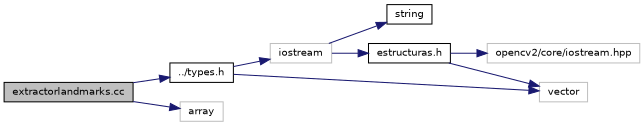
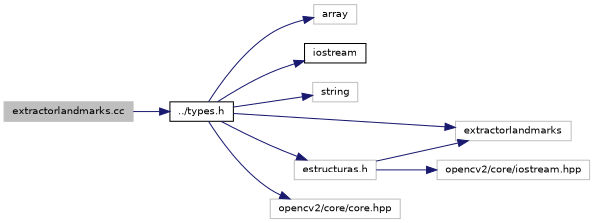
node "string": color black -> grey75
edge "iostream" -> "string": now "../types.h" -> "string"
node "iostream": color grey75 -> black
edge "iostream" -> "estructuras.h": now "../types.h" -> "estructuras.h"
node "estructuras.h": color black -> grey75
node "extractorlandmarks.cc": color black -> grey75
node "vector": label "vector" -> "extractorlandmarks"
edge "extractorlandmarks.cc" -> "array": now "../types.h" -> "array"
node "opencv2/core/core.hpp": added
